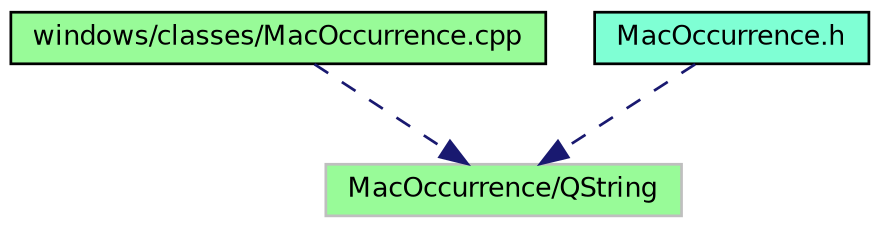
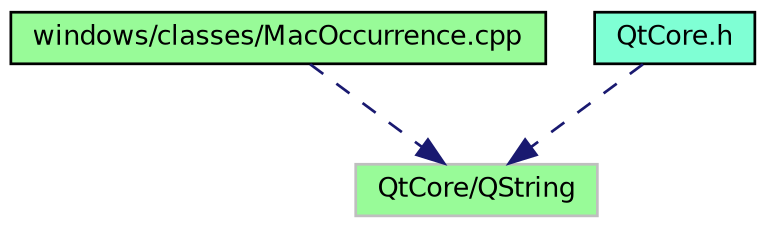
node "MacOccurrence.h": label "MacOccurrence.h" -> "QtCore.h"
node "MacOccurrence/QString": label "MacOccurrence/QString" -> "QtCore/QString"
